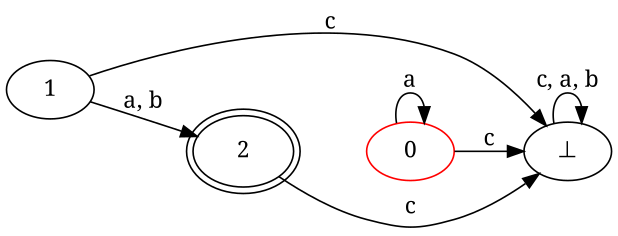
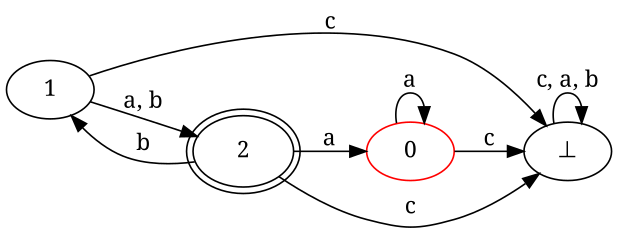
edge "2" -> "0": added, label "a"
edge "2" -> "1": added, label "b"
